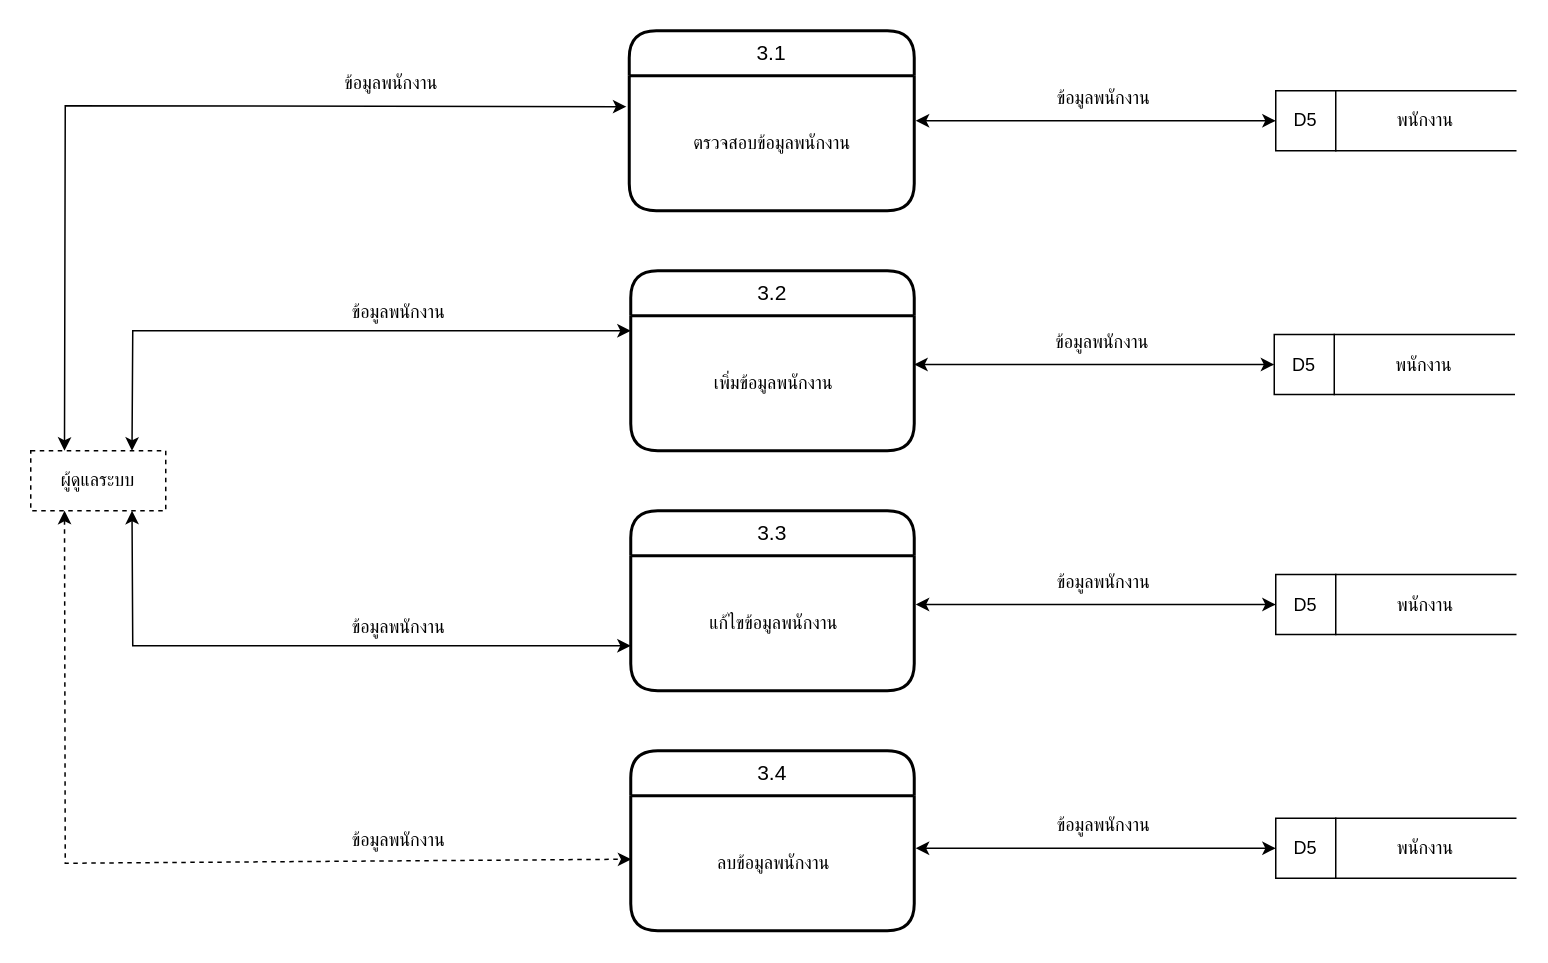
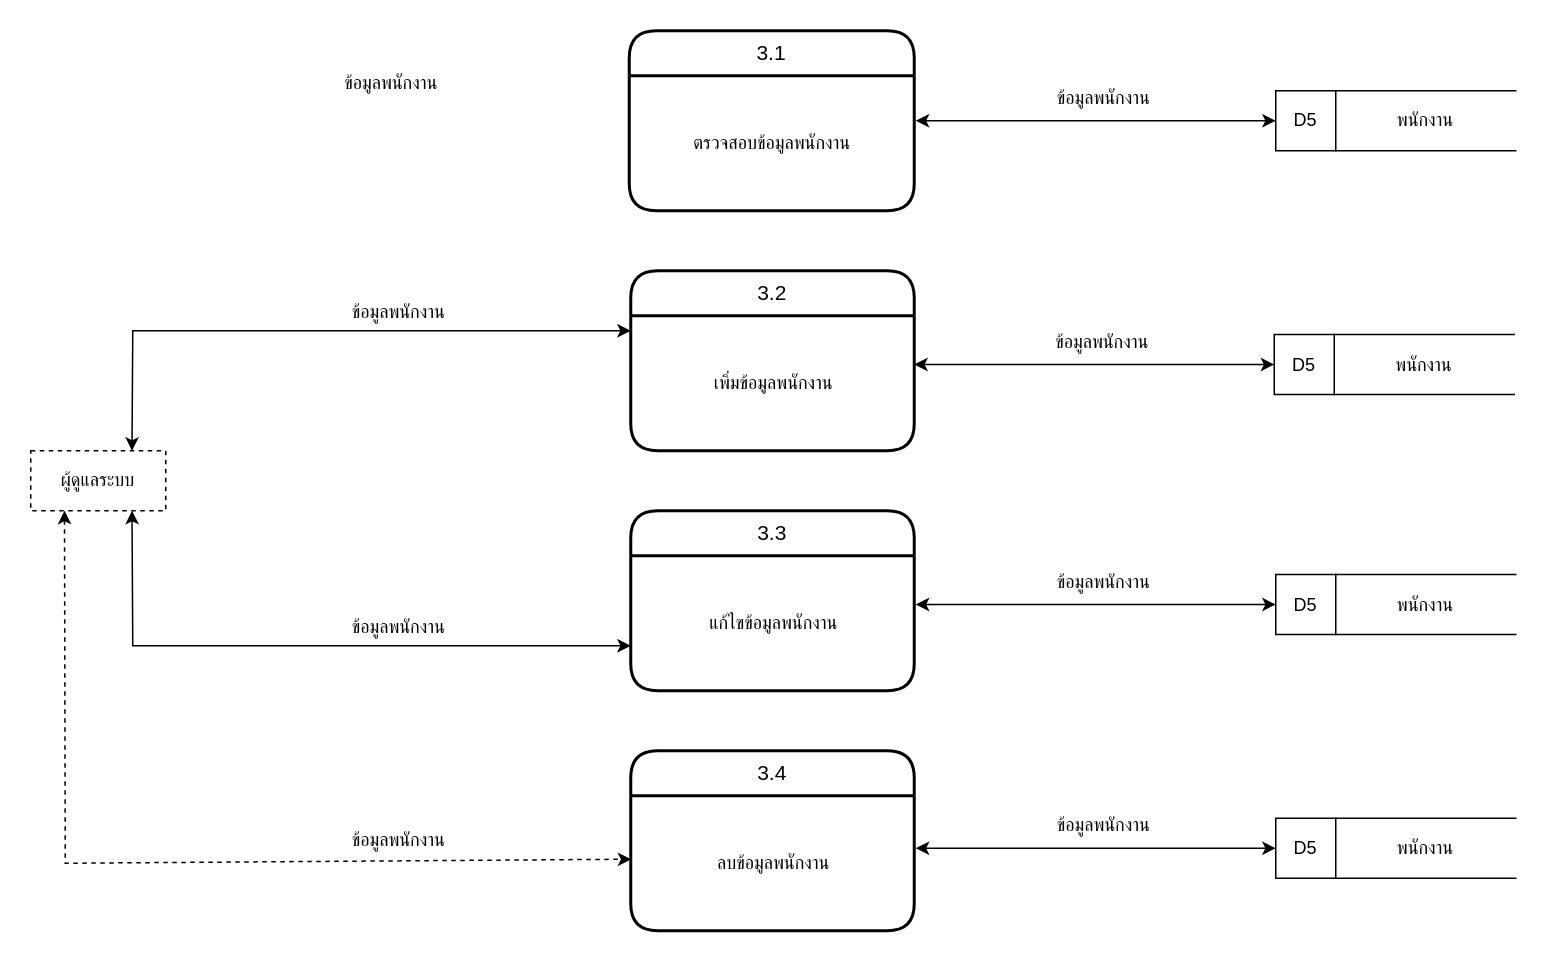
edge "ตรวจสอบข้อมูลพนักงาน" -- "ผู้ดูแลระบบ": removed
